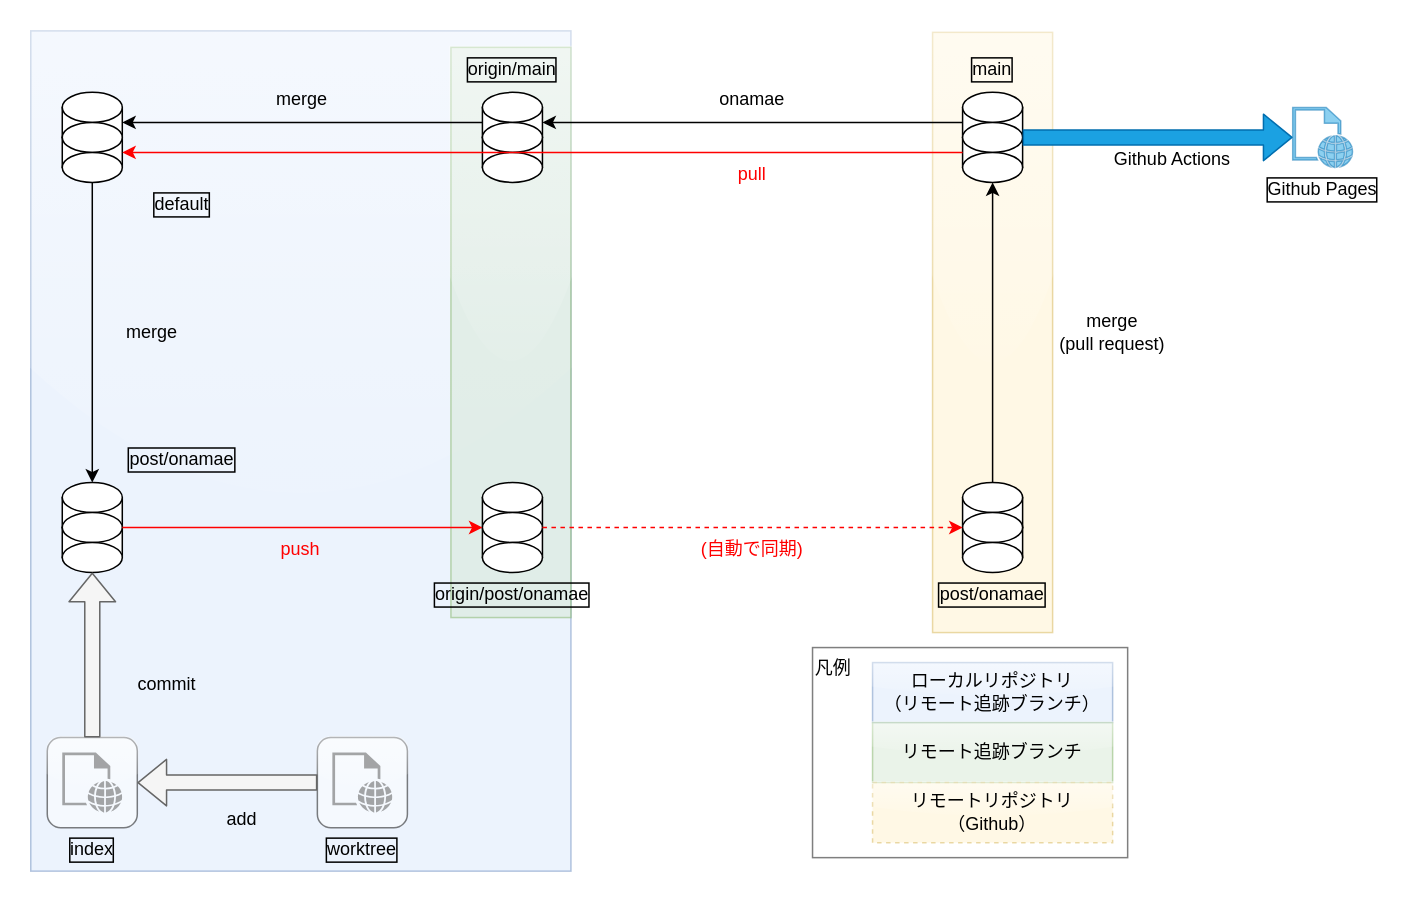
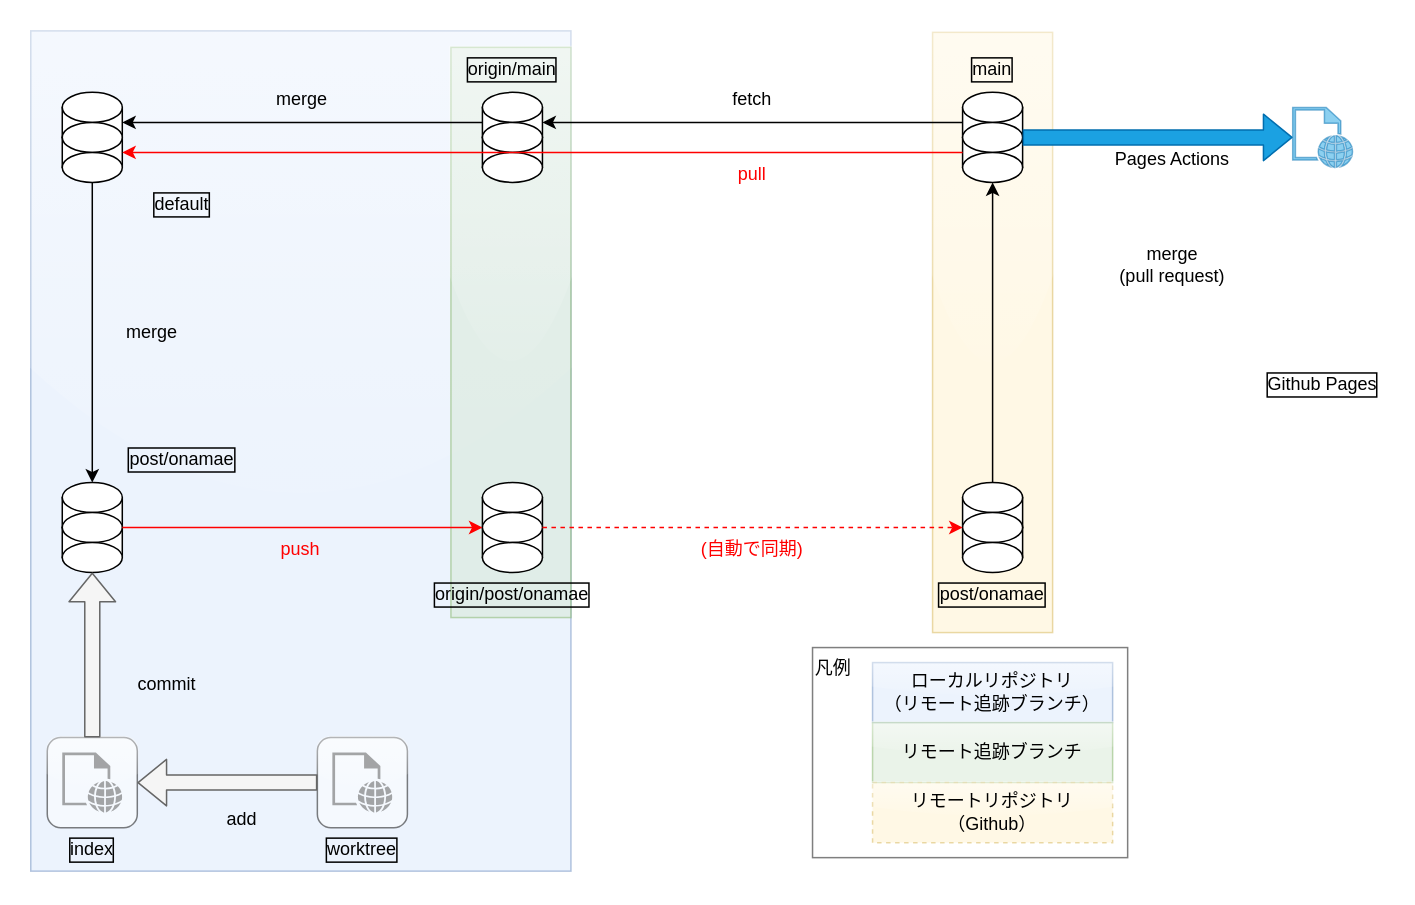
node "onamae": label "onamae" -> "fetch"
node "Github Actions": label "Github Actions" -> "Pages Actions"
node "Github Pages": moved (1322, 190) -> (1322, 385)
node "merge (pull request)": moved (1112, 332) -> (1172, 265)
